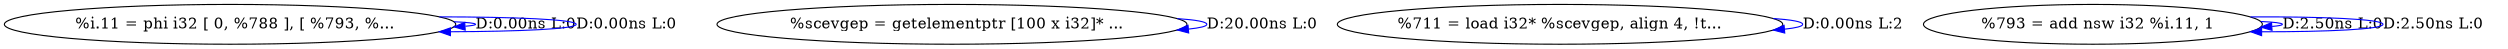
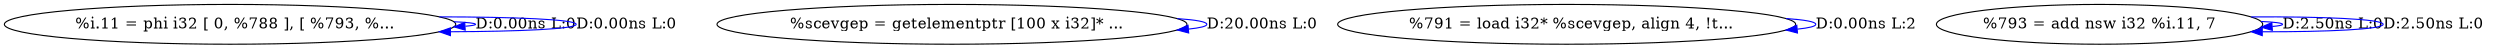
node "%711 = load i32* %scevgep, align 4, !t...": label "%711 = load i32* %scevgep, align 4, !t..." -> "%791 = load i32* %scevgep, align 4, !t..."
node "%793 = add nsw i32 %i.11, 1": label "%793 = add nsw i32 %i.11, 1" -> "%793 = add nsw i32 %i.11, 7"
